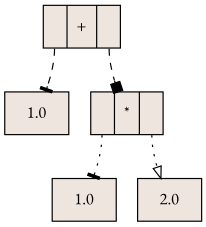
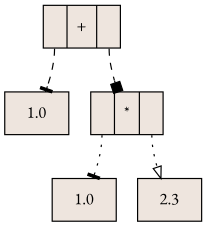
node "2.0": label "2.0" -> "2.3"
